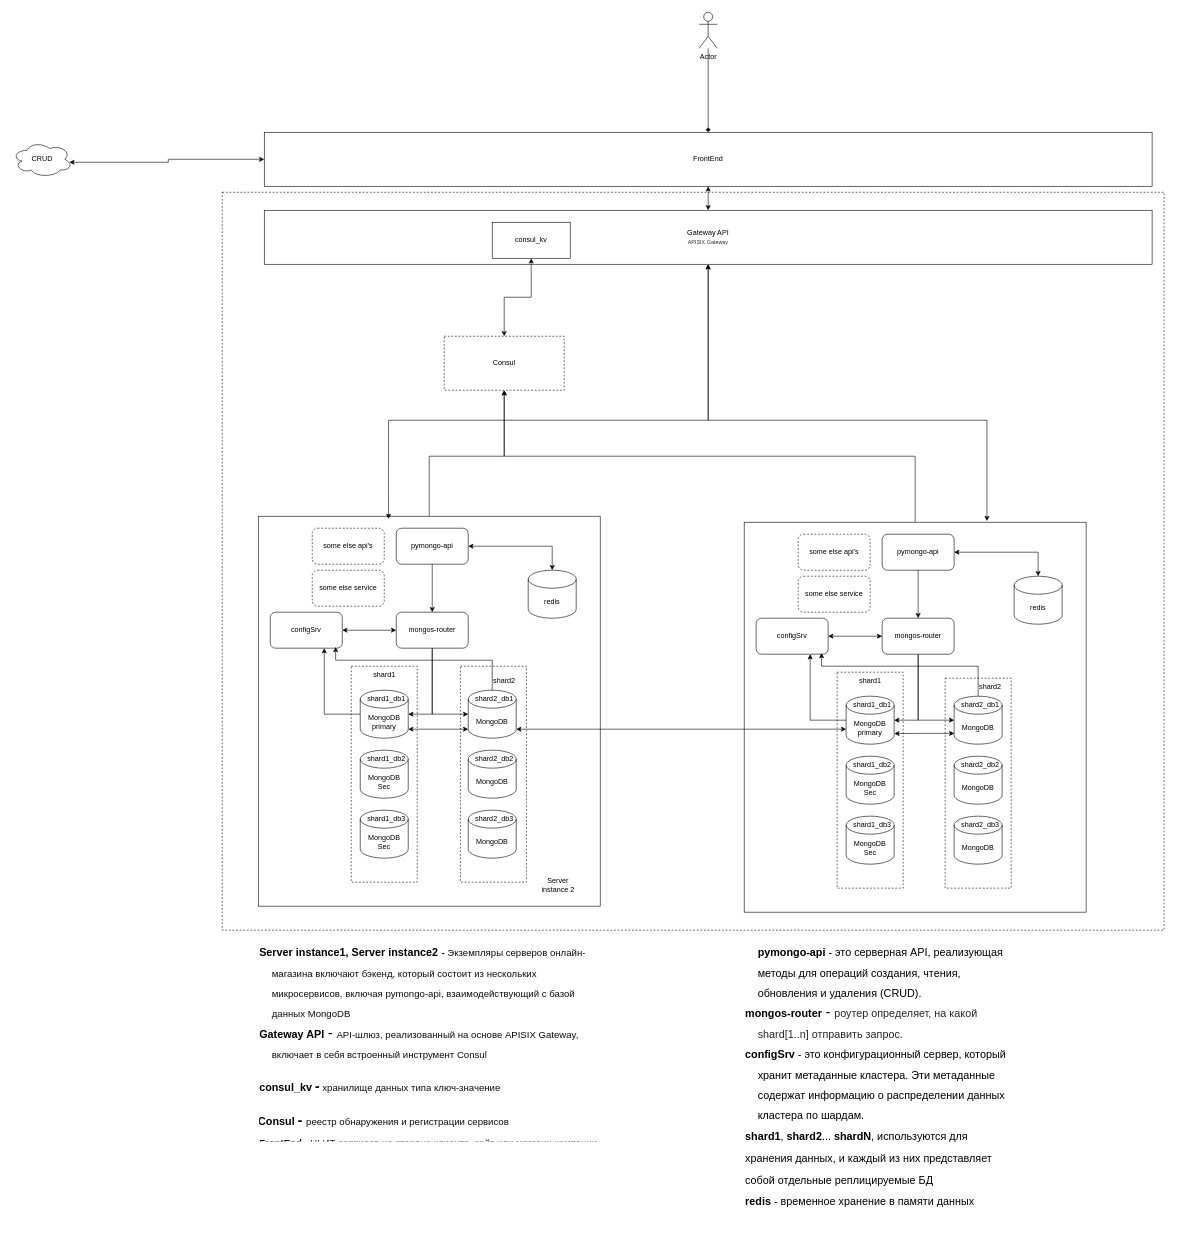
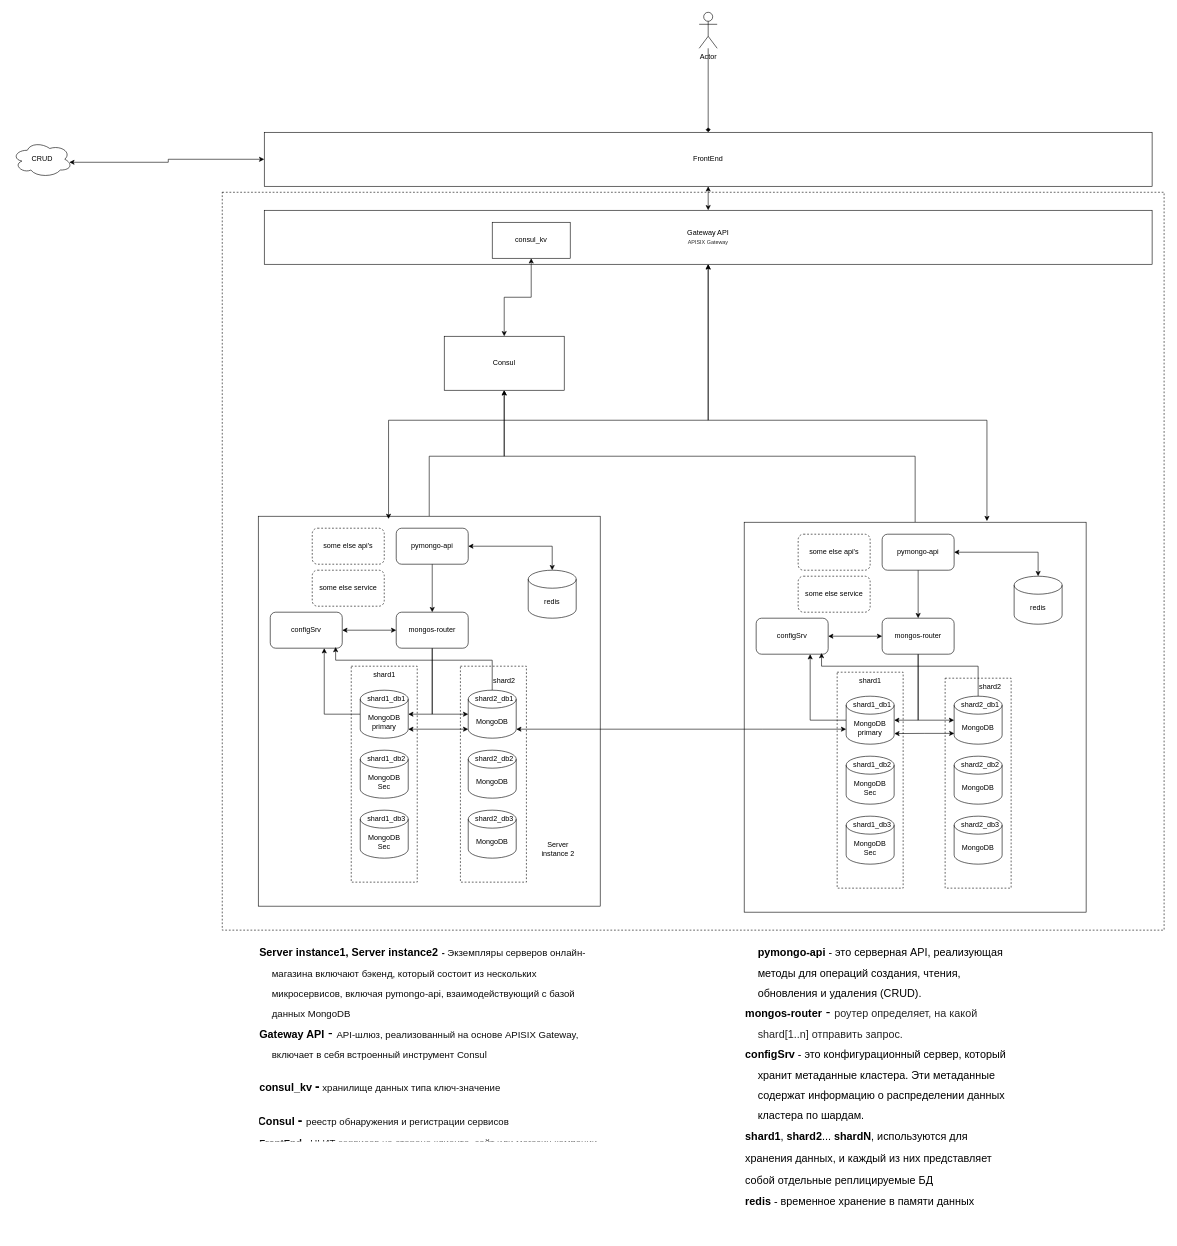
node "Consul": style dashed -> solid
node "Server instance 2": moved (558, 885) -> (558, 849)
